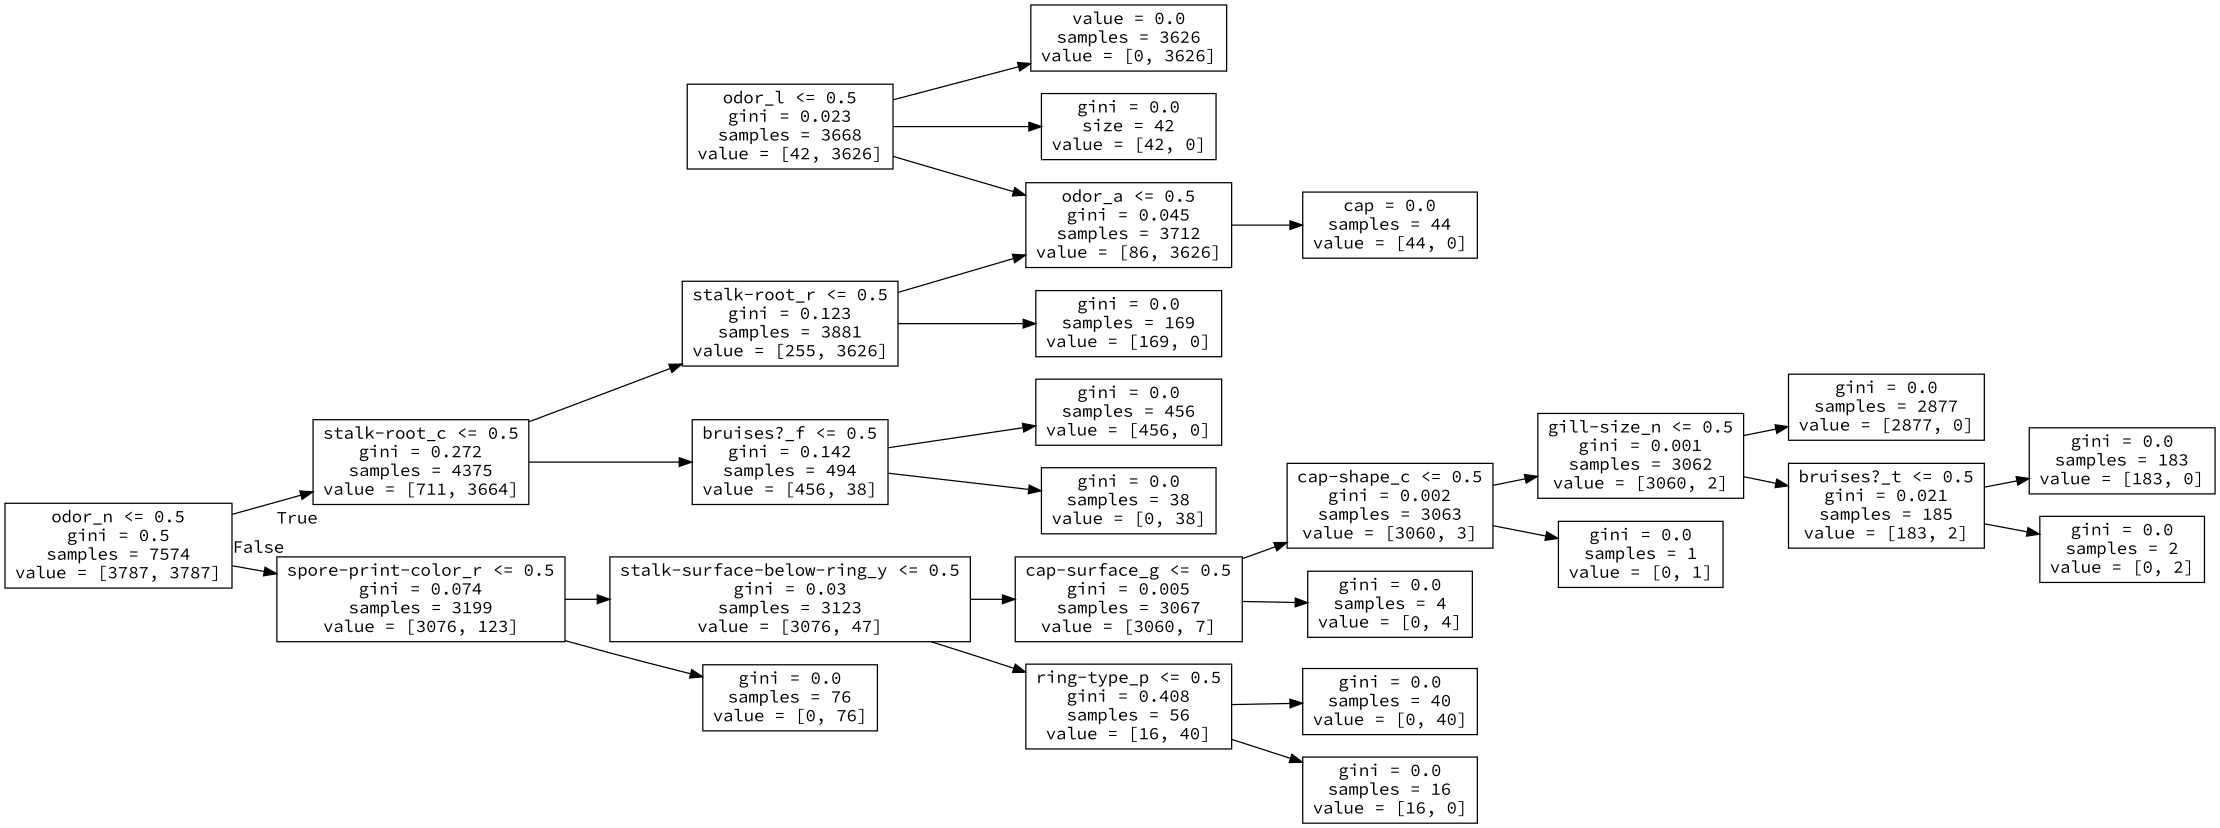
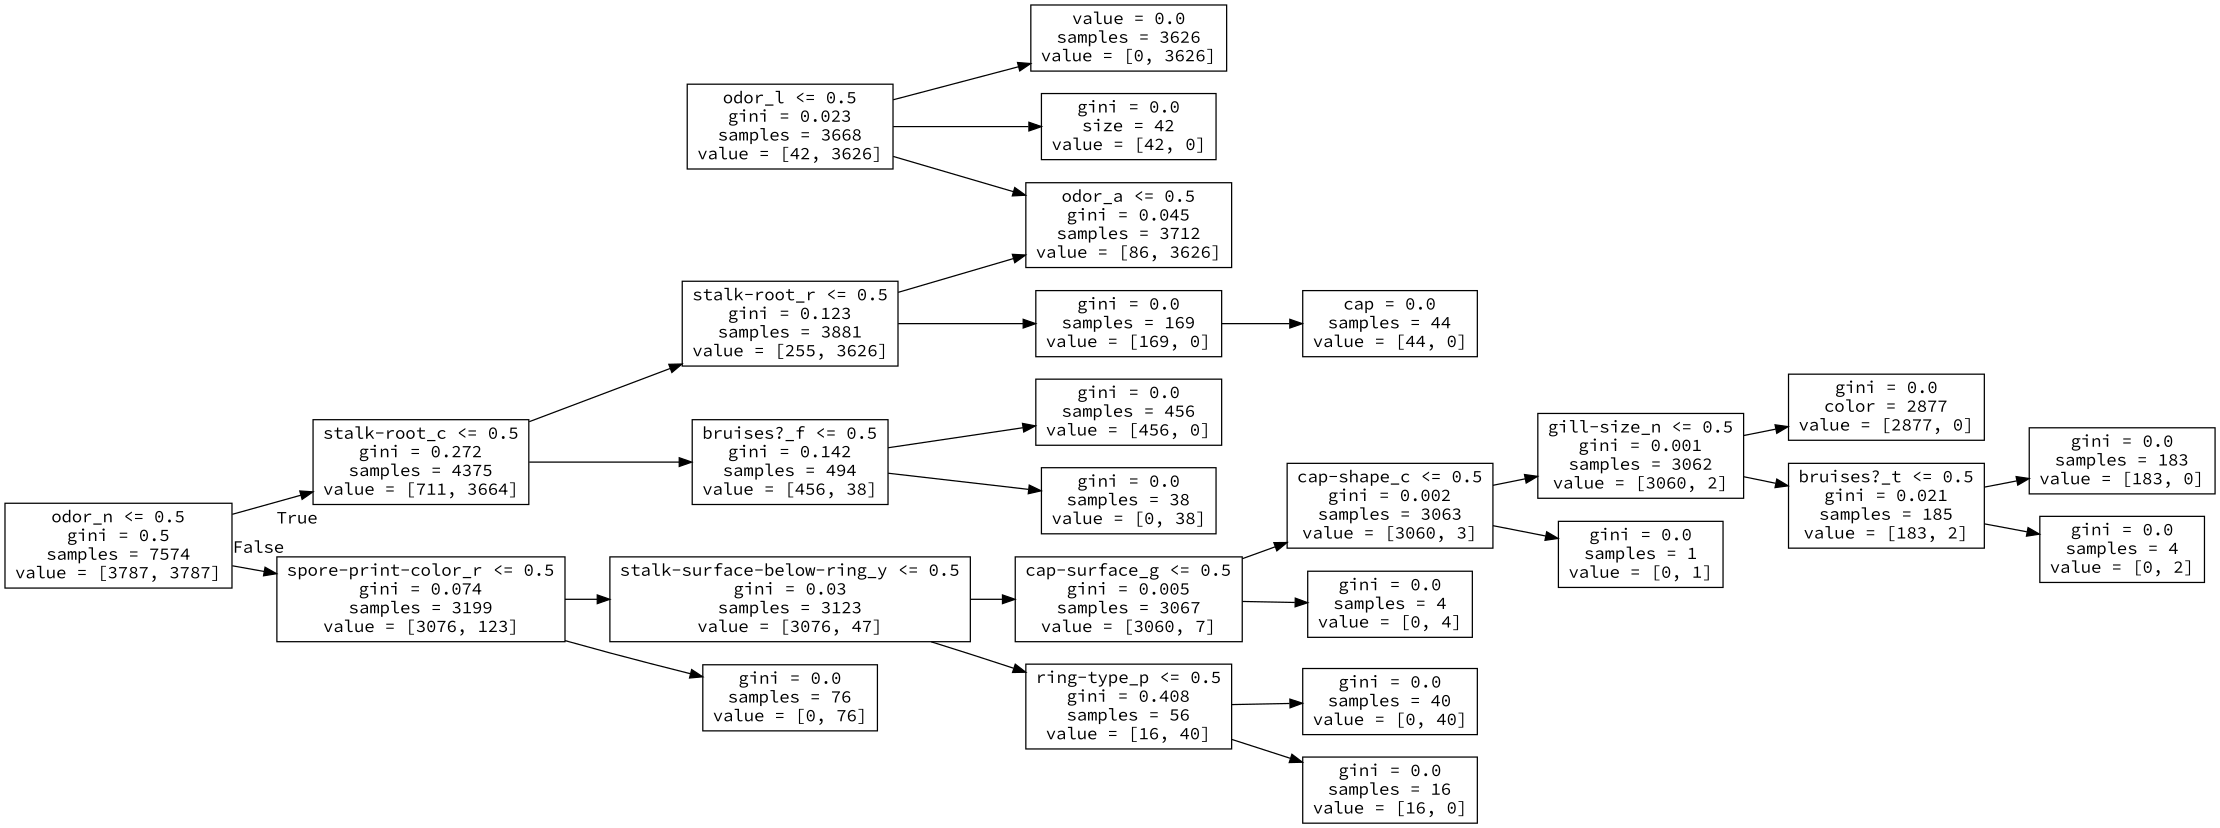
edge "odor_a <= 0.5 gini = 0.045 samples = 3712 value = [86, 3626]" -> "cap = 0.0 samples = 44 value = [44, 0]": now "gini = 0.0 samples = 169 value = [169, 0]" -> "cap = 0.0 samples = 44 value = [44, 0]"
node "gini = 0.0 samples = 2877 value = [2877, 0]": label "gini = 0.0 samples = 2877 value = [2877, 0]" -> "gini = 0.0 color = 2877 value = [2877, 0]"
node "gini = 0.0 samples = 2 value = [0, 2]": label "gini = 0.0 samples = 2 value = [0, 2]" -> "gini = 0.0 samples = 4 value = [0, 2]"
